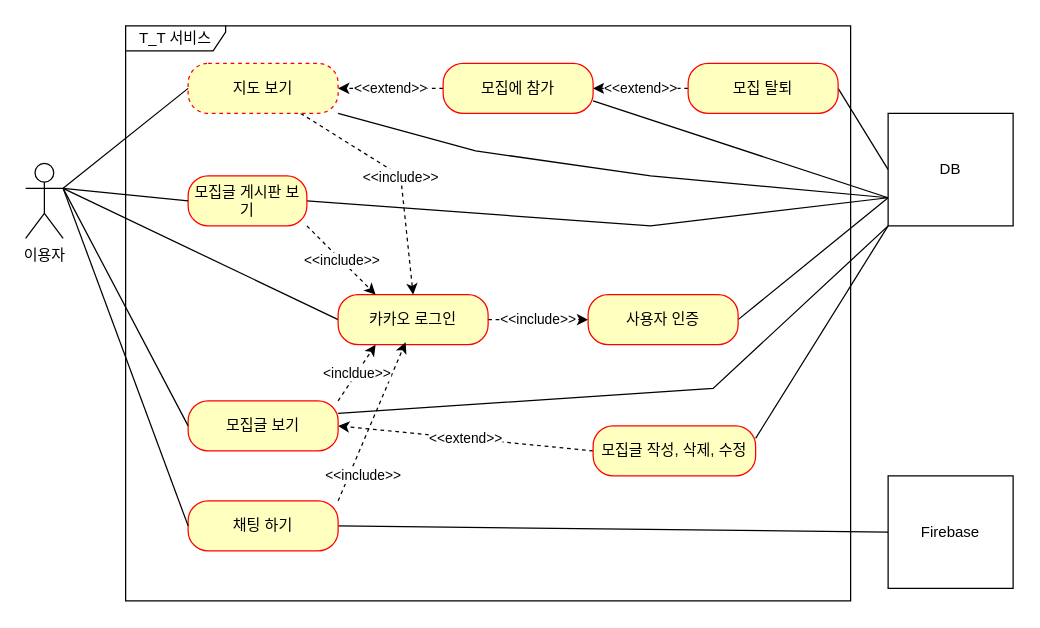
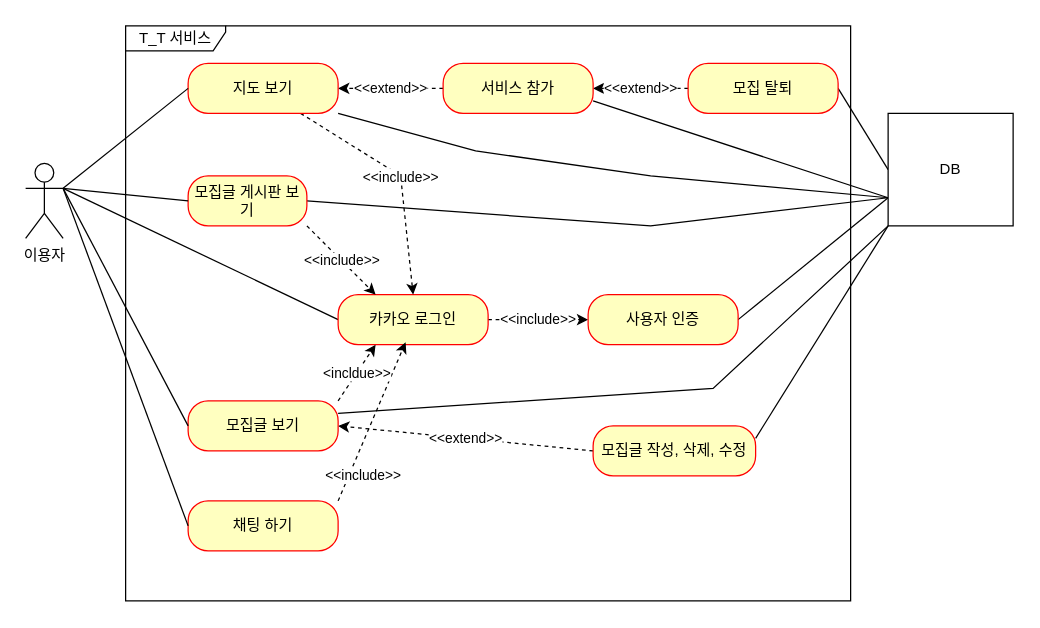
node "지도 보기": style dashed -> solid
node "모집에 참가": label "모집에 참가" -> "서비스 참가"
edge "채팅 하기" -- "Firebase": removed
node "Firebase": removed
